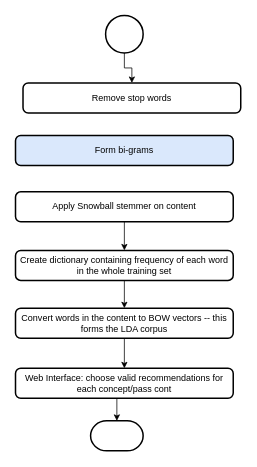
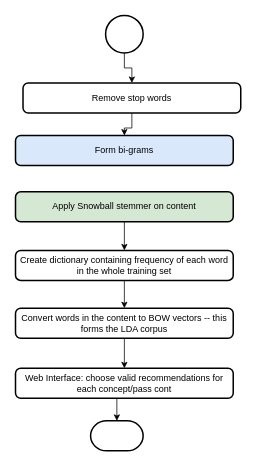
edge "Remove stop words" -> "Form bi-grams": added
node "Apply Snowball stemmer on content": fillcolor #ffffff -> #d5e8d4
